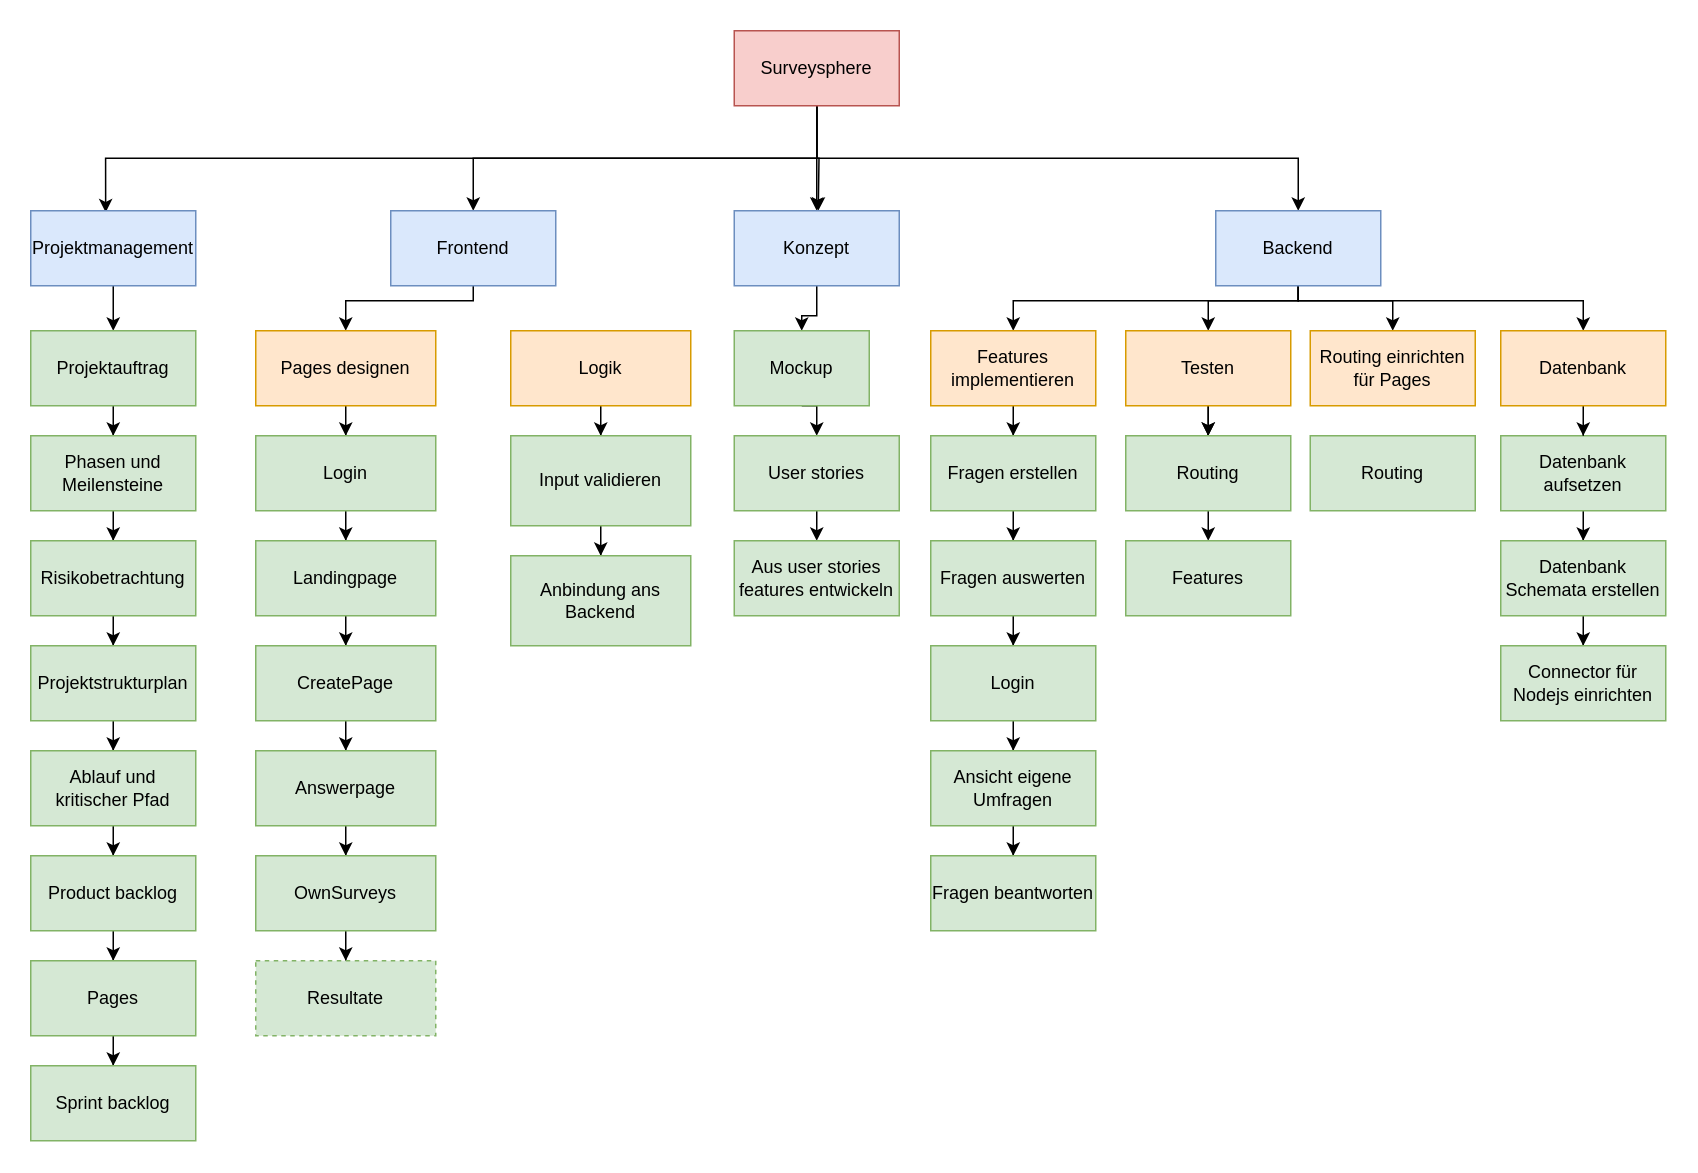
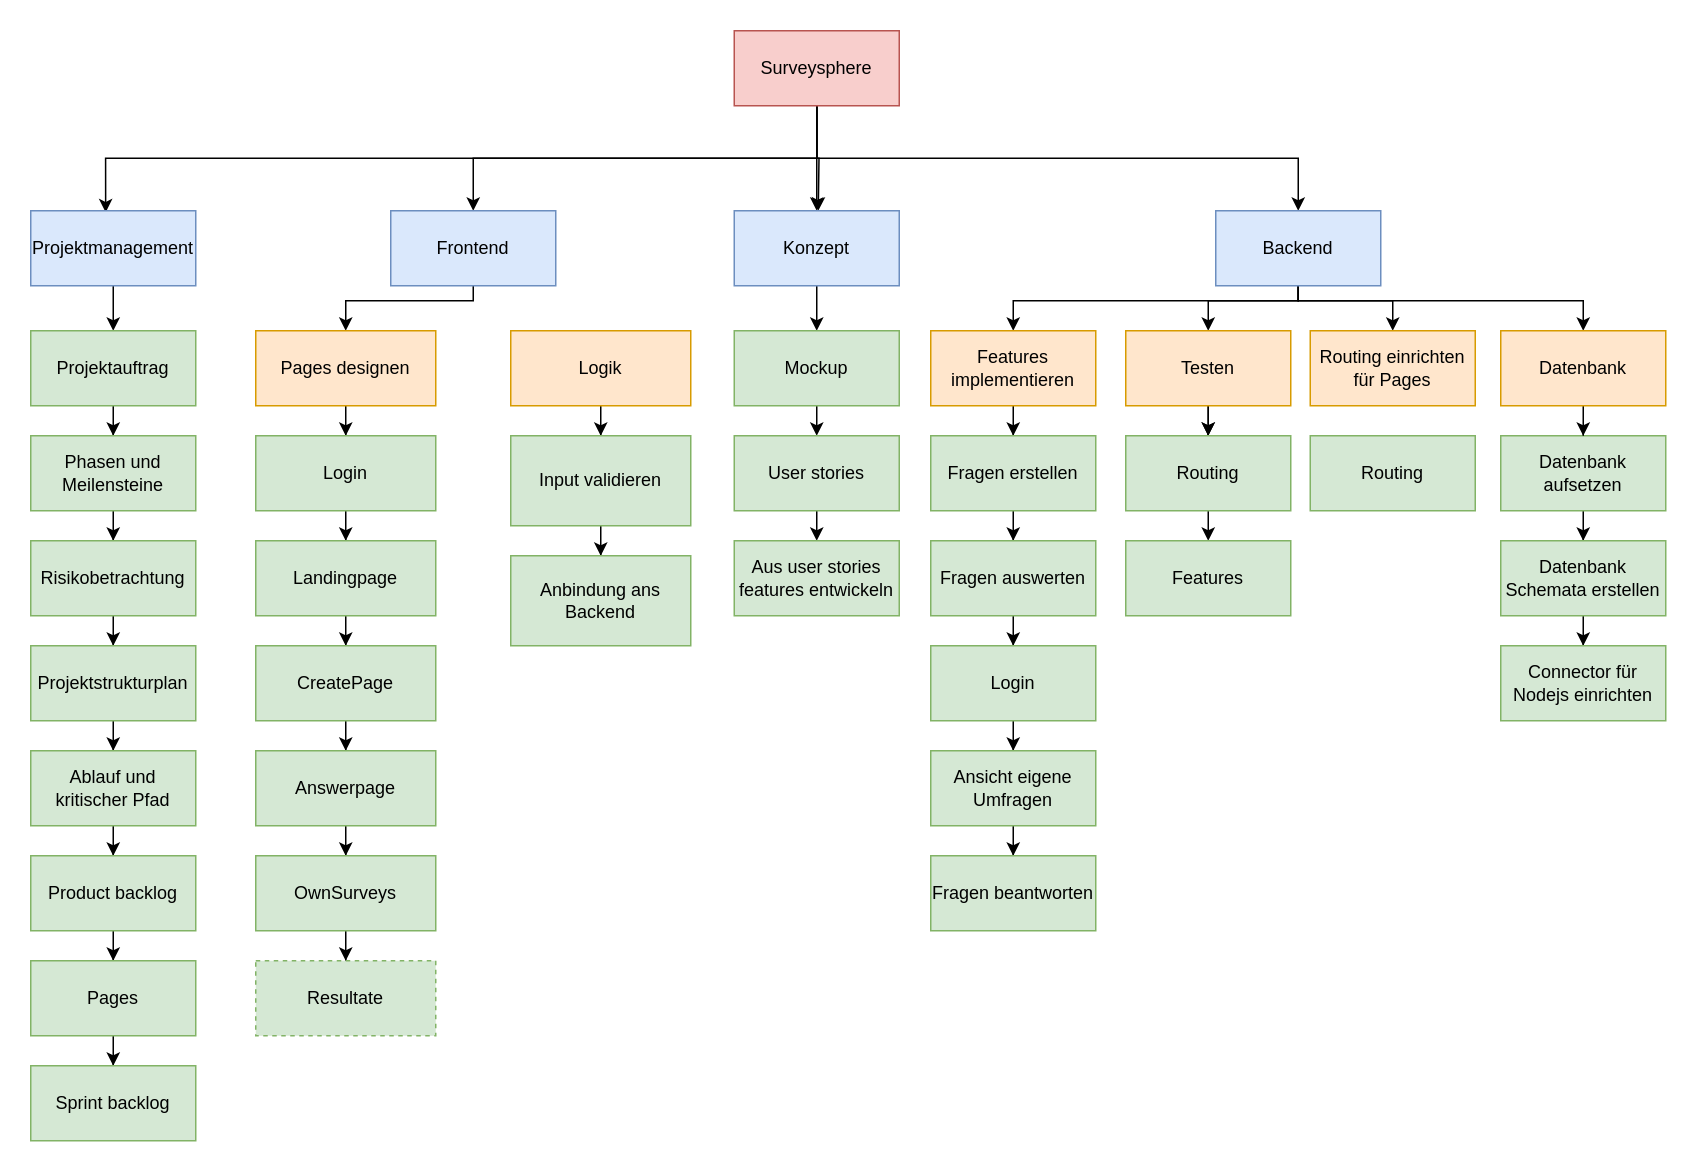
node "Mockup": size 135x75 -> 165x75
